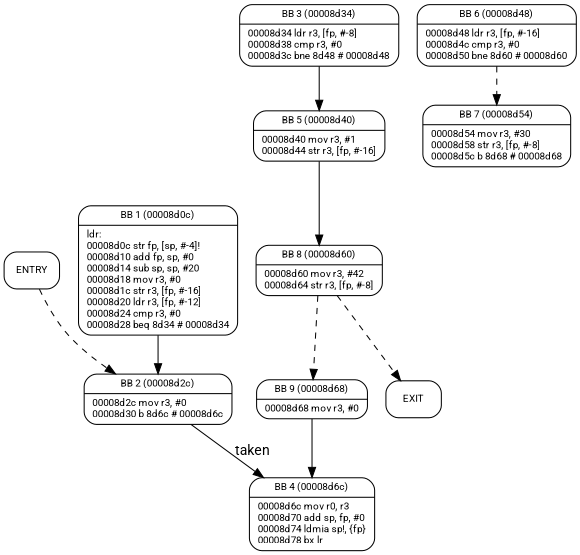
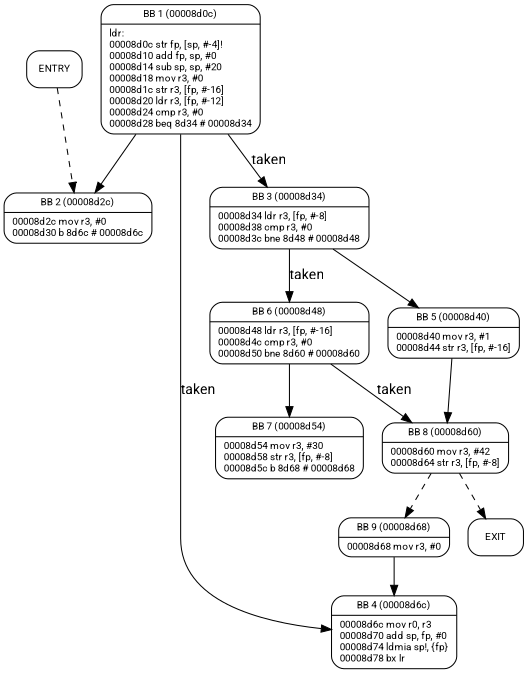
edge "BB 6 (00008d48)" -> "BB 7 (00008d54)": style dashed -> solid
edge "BB 1 (00008d0c)" -> "BB 3 (00008d34)": added, label "taken"
edge "BB 3 (00008d34)" -> "BB 6 (00008d48)": added, label "taken"
edge "BB 6 (00008d48)" -> "BB 8 (00008d60)": added, label "taken"
edge "BB 2 (00008d2c)" -> "BB 4 (00008d6c)": now "BB 1 (00008d0c)" -> "BB 4 (00008d6c)"
